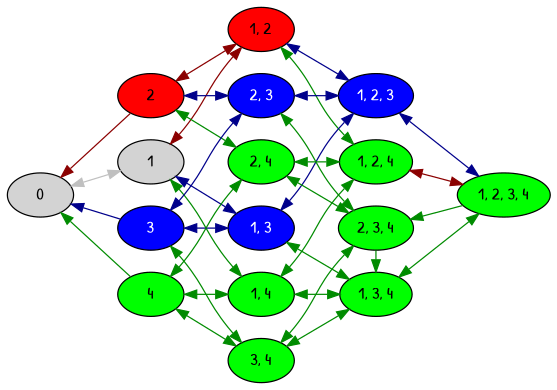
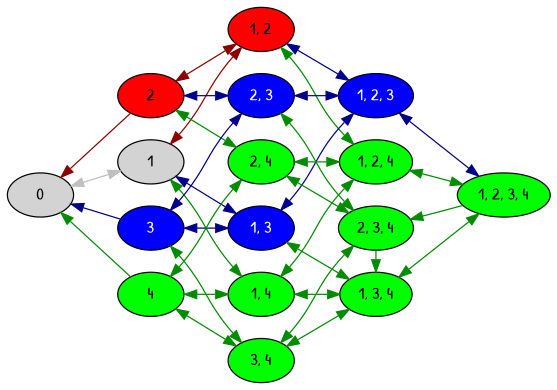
edge "1, 2, 4" -> "1, 2, 3, 4": color red4 -> green4
